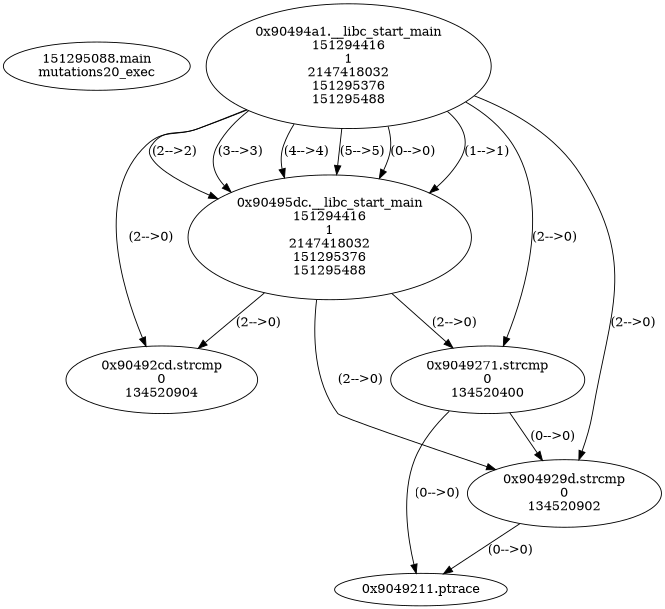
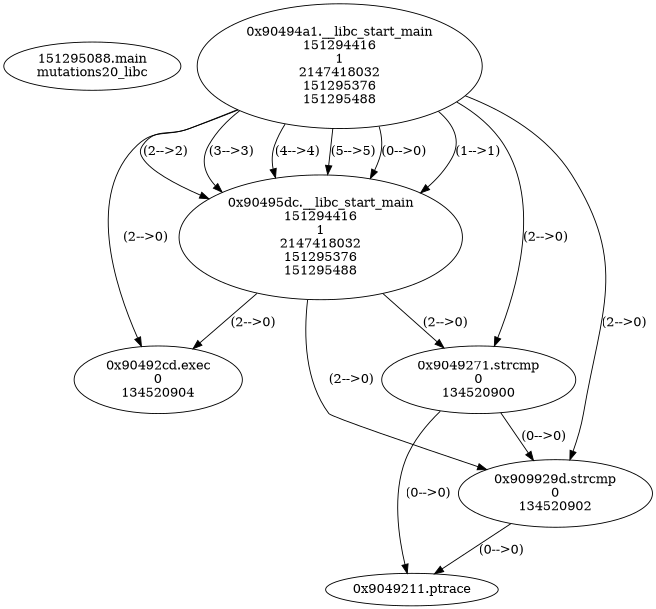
node "151295088.main mutations20_exec": label "151295088.main mutations20_exec" -> "151295088.main mutations20_libc"
node "0x90492cd.strcmp 0 134520904": label "0x90492cd.strcmp 0 134520904" -> "0x90492cd.exec 0 134520904"
node "0x9049271.strcmp 0 134520400": label "0x9049271.strcmp 0 134520400" -> "0x9049271.strcmp 0 134520900"
node "0x904929d.strcmp 0 134520902": label "0x904929d.strcmp 0 134520902" -> "0x909929d.strcmp 0 134520902"
